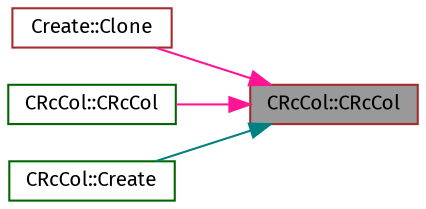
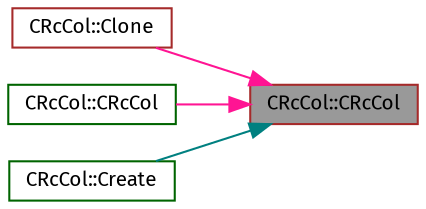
node "Create::Clone": label "Create::Clone" -> "CRcCol::Clone"
